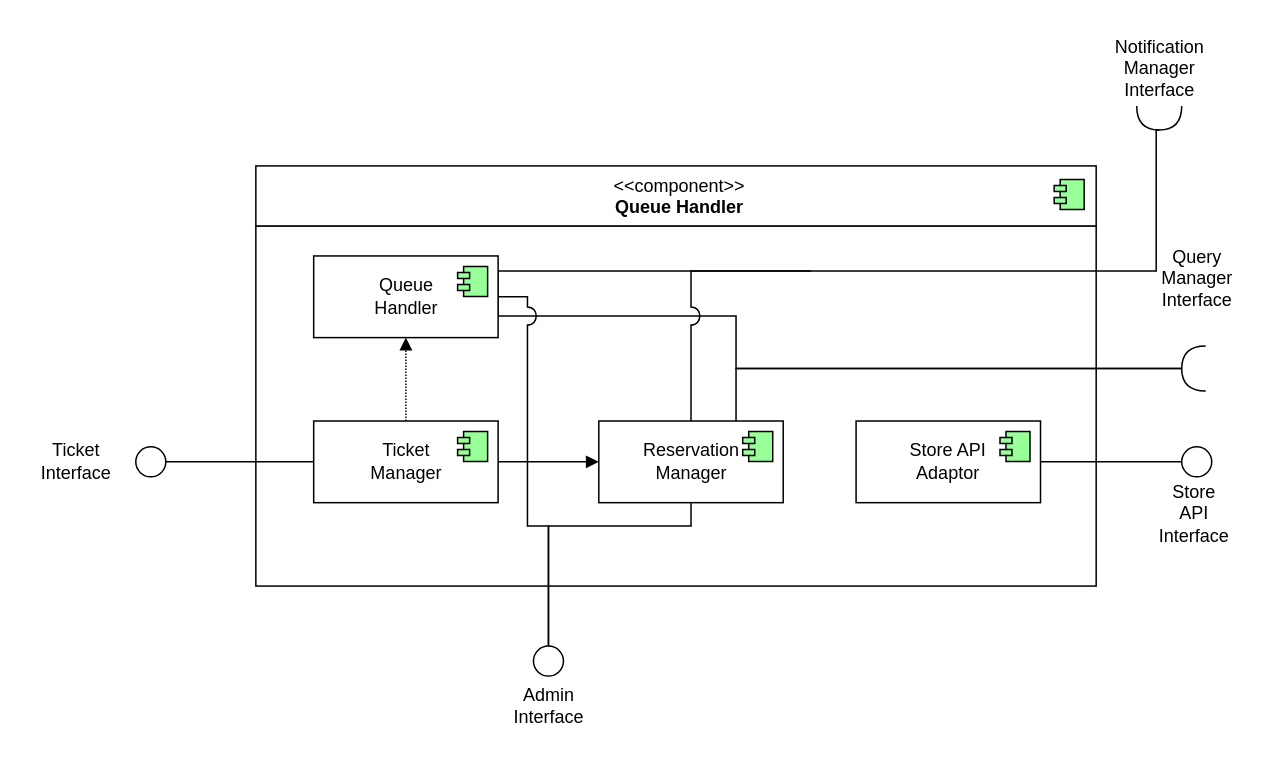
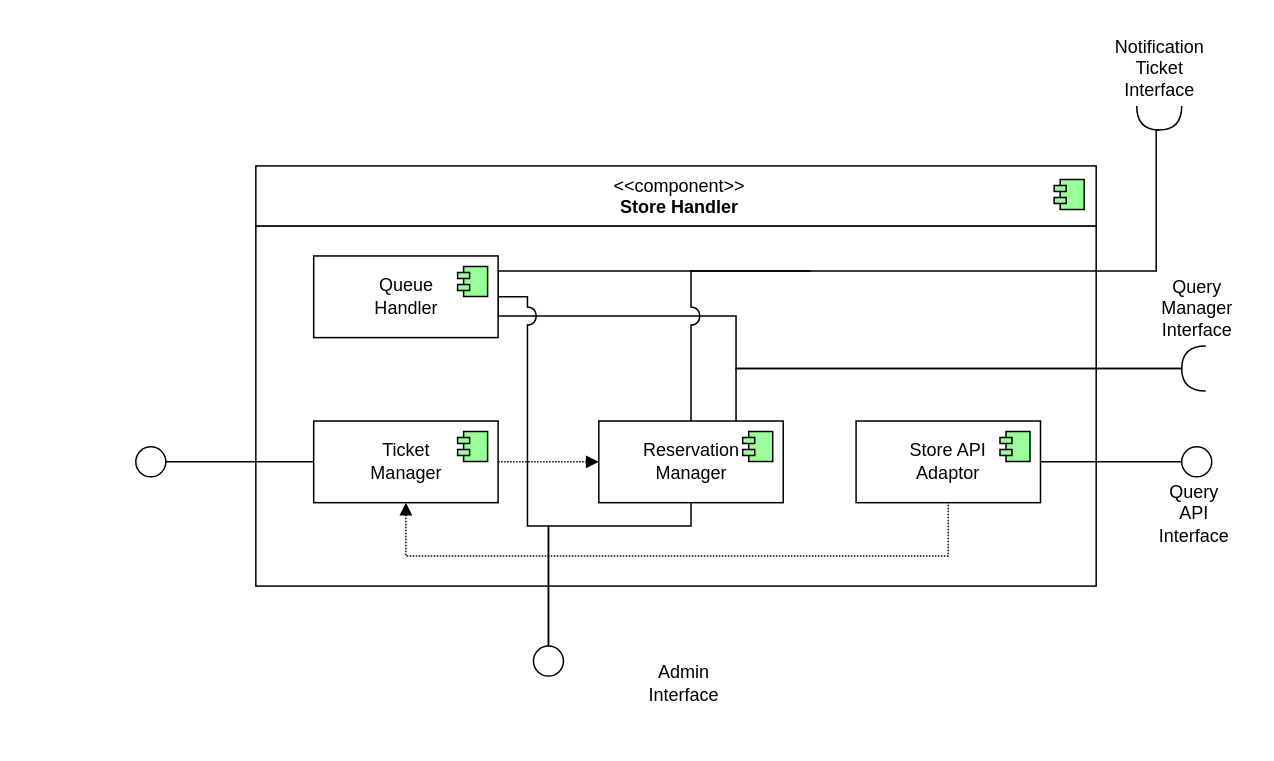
node "Notification Manager Interface": label "Notification Manager Interface" -> "Notification Ticket Interface"
node "<<component>> Queue Handler": label "<<component>> Queue Handler" -> "<<component>> Store Handler"
node "Query Manager Interface": moved (1196, 278) -> (1196, 308)
edge "Ticket Manager" -> "Queue Handler": removed
node "Ticket Interface": removed
edge "Ticket Manager" -> "Reservation Manager": style solid -> dashed
node "Store API Interface": label "Store API Interface" -> "Query API Interface"
edge "Store API Adaptor" -> "Ticket Manager": added
node "Admin Interface": moved (548, 706) -> (683, 683)
